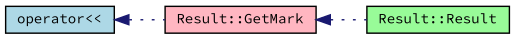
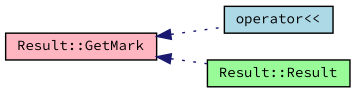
edge "Result::GetMark" -> "operator<<": reversed
